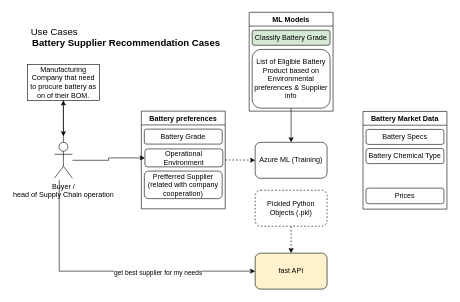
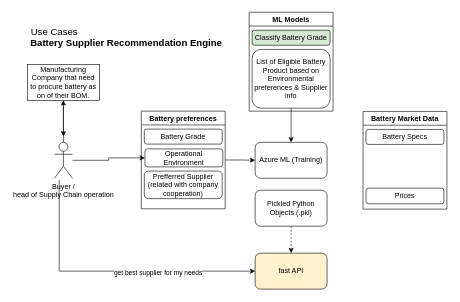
node "Battery Supplier Recommendation Cases": label "Battery Supplier Recommendation Cases" -> "Battery Supplier Recommendation Engine"
node "Battery Chemical Type": removed
edge "Battery preferences" -> "Azure ML (Training)": style dashed -> solid
node "Pickled Python Objects (.pkl)": style dashed -> solid
